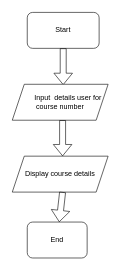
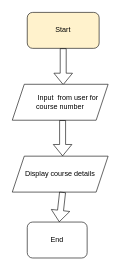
node "Start": fillcolor #ffffff -> #fff2cc
node "Input details user for course number": label "Input details user for course number" -> "Input from user for course number"
